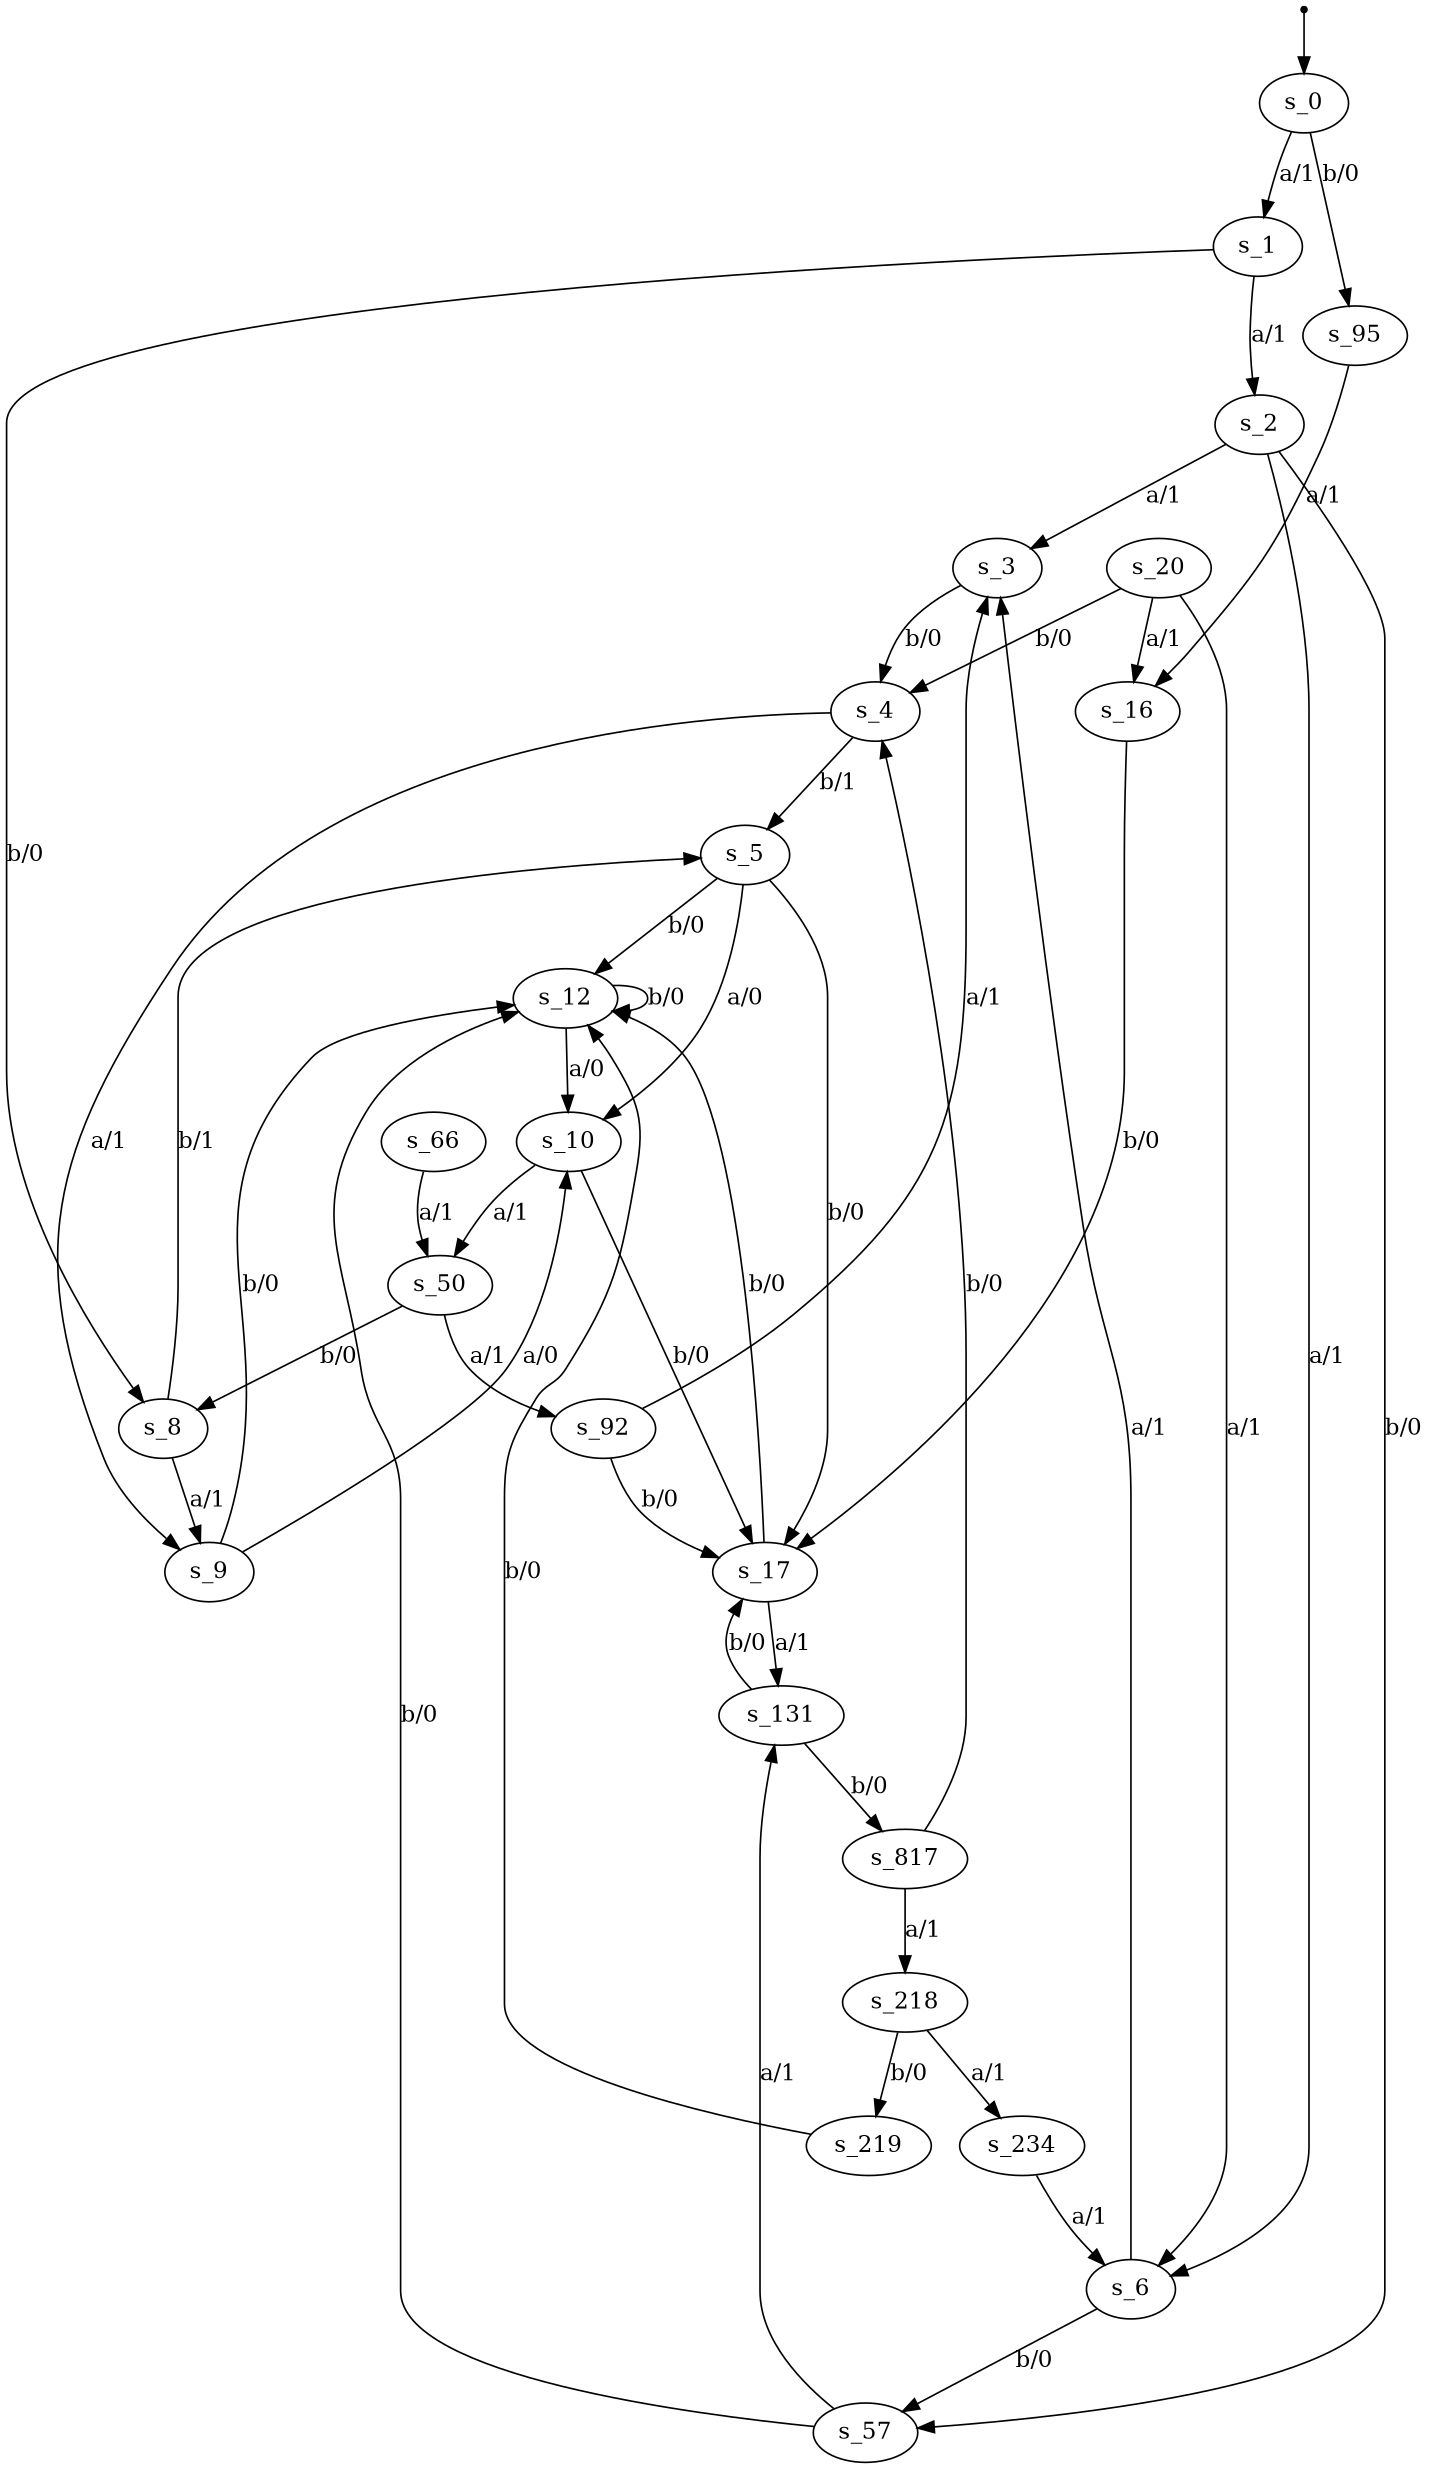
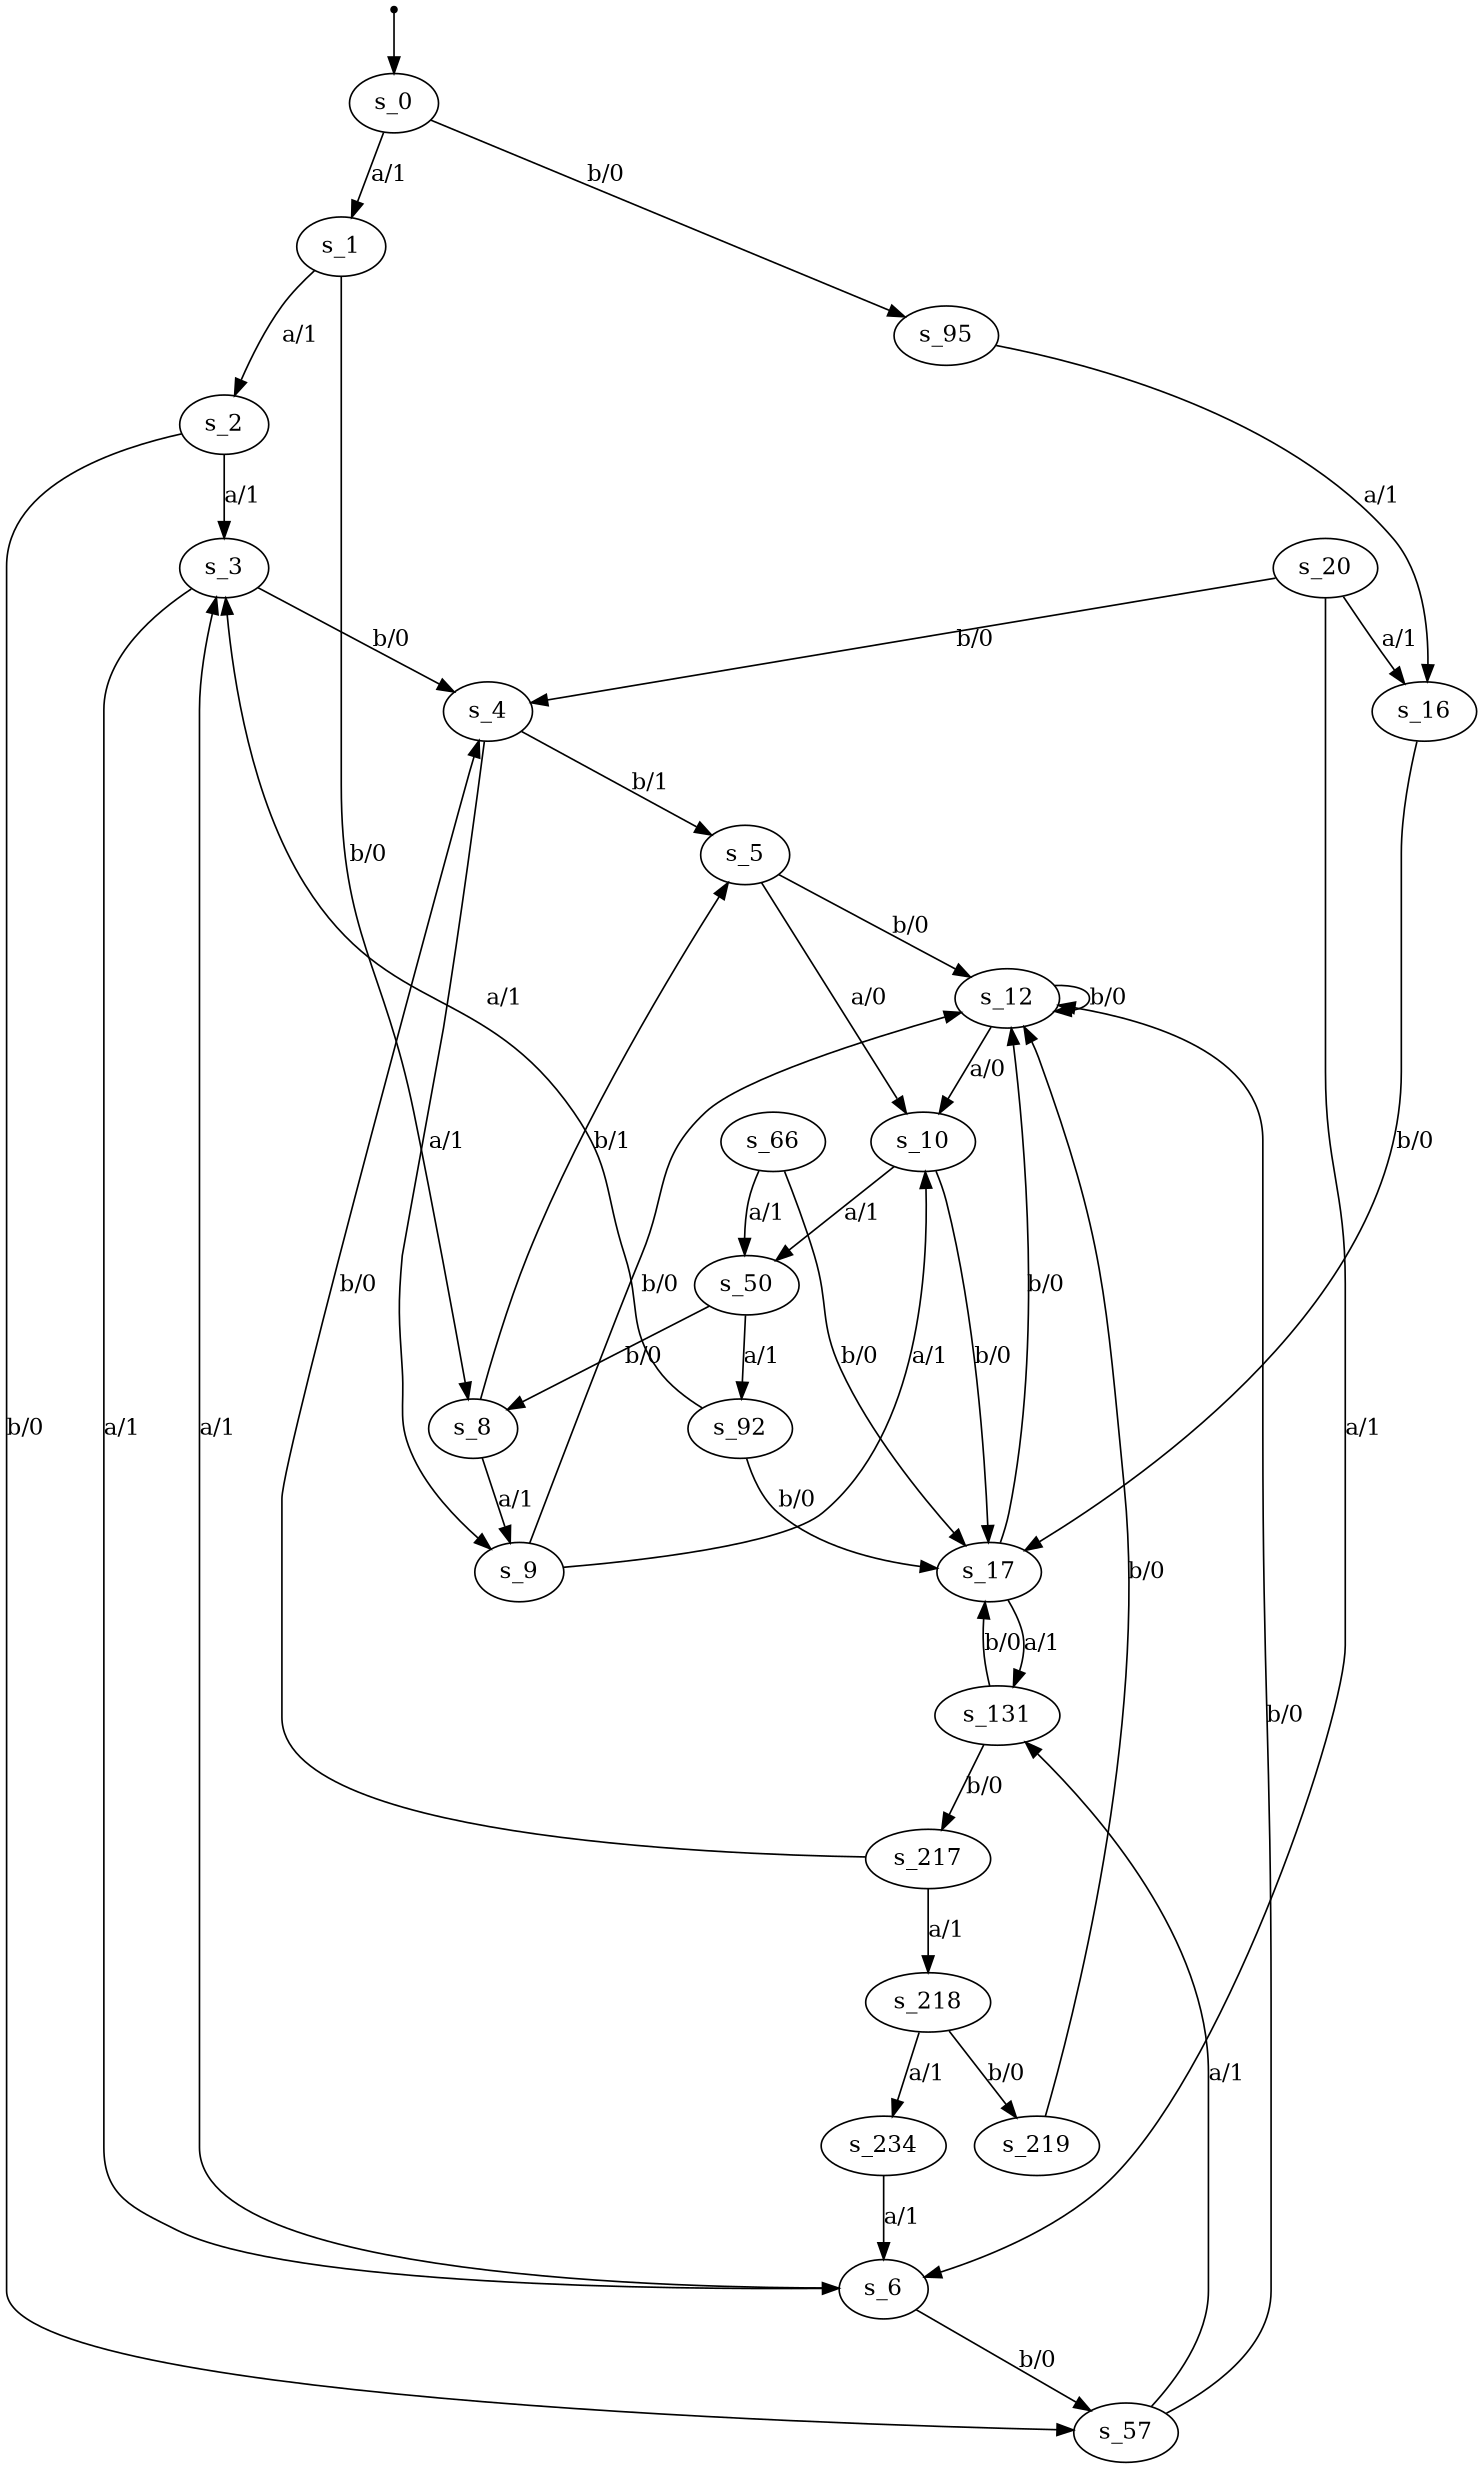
edge "s_5" -> "s_17": now "s_66" -> "s_17"
edge "s_9" -> "s_10": label "a/0" -> "a/1"
edge "s_2" -> "s_6": now "s_3" -> "s_6"
node "s_817": label "s_817" -> "s_217"
